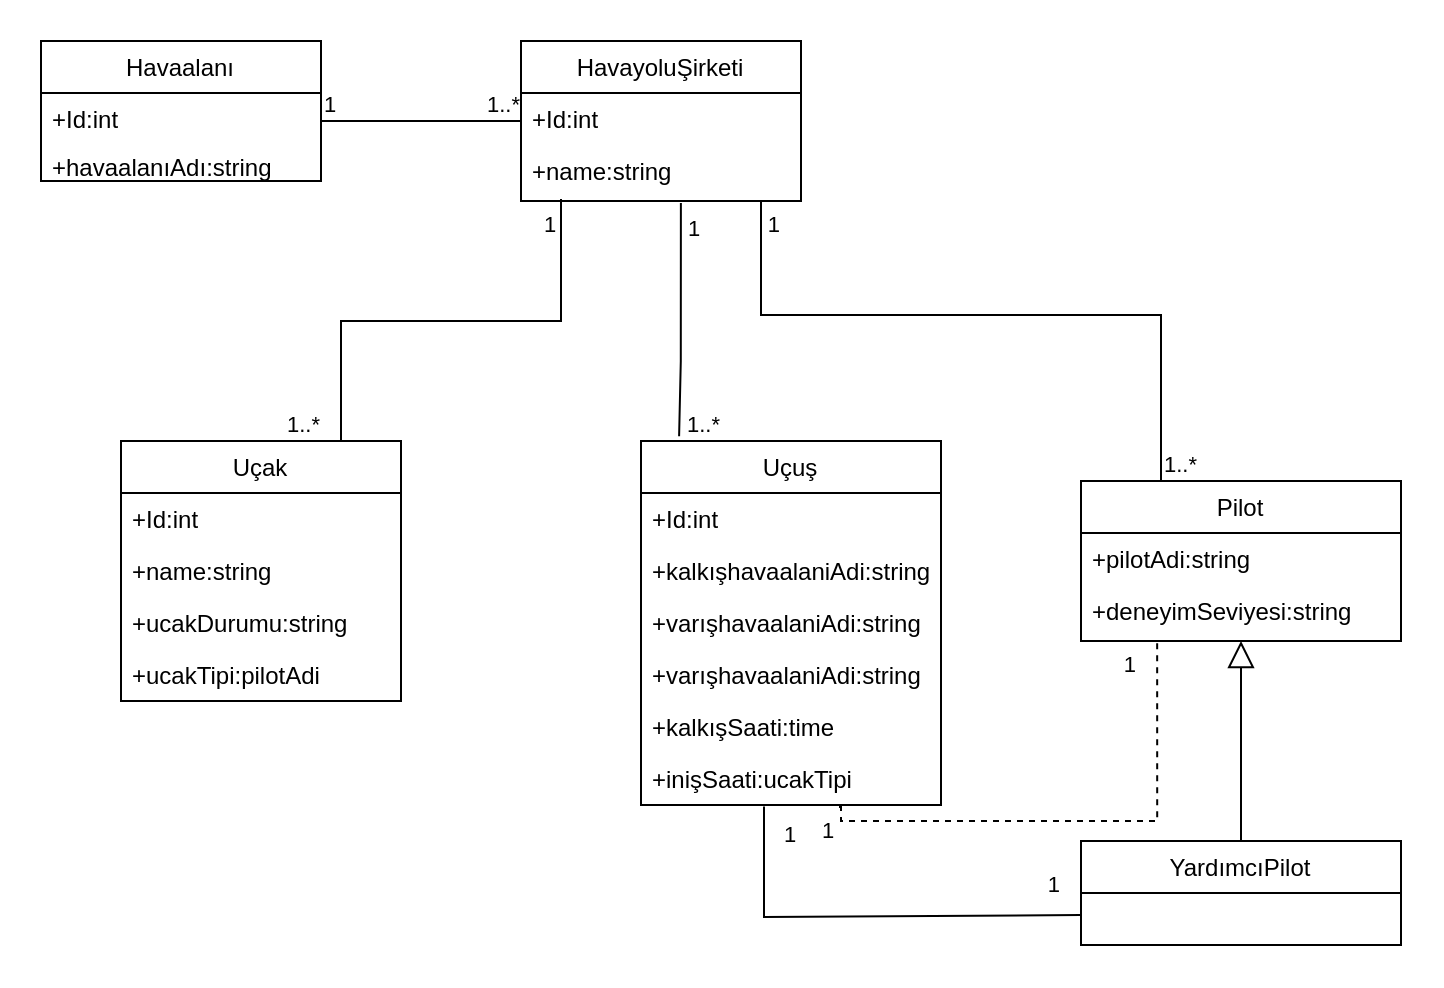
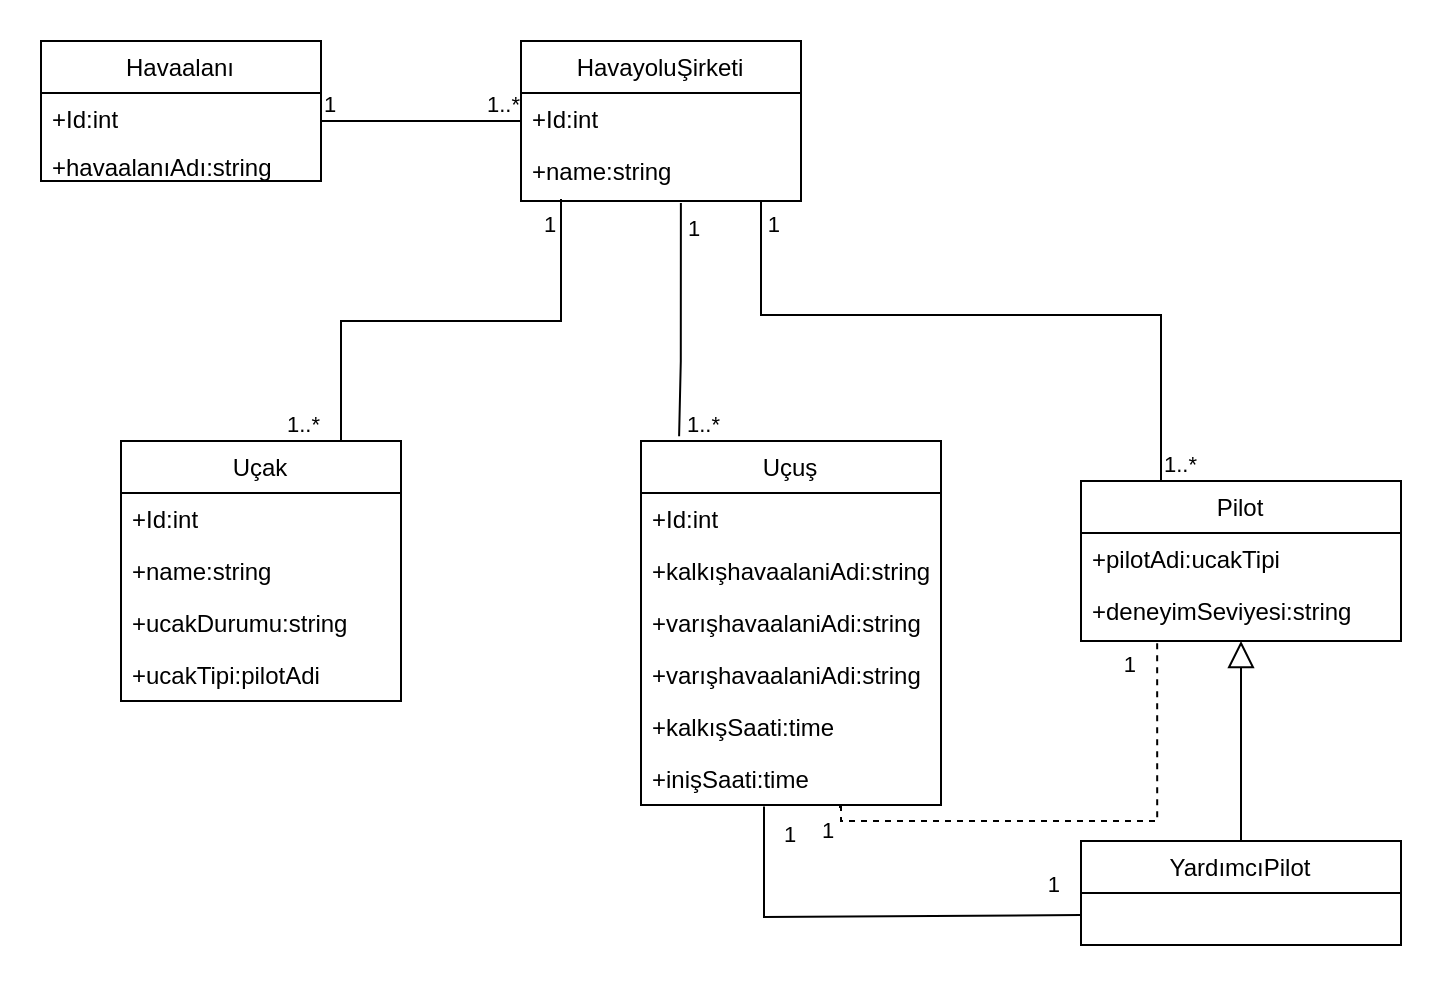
node "+pilotAdi:string": label "+pilotAdi:string" -> "+pilotAdi:ucakTipi"
node "+inişSaati:ucakTipi": label "+inişSaati:ucakTipi" -> "+inişSaati:time"
